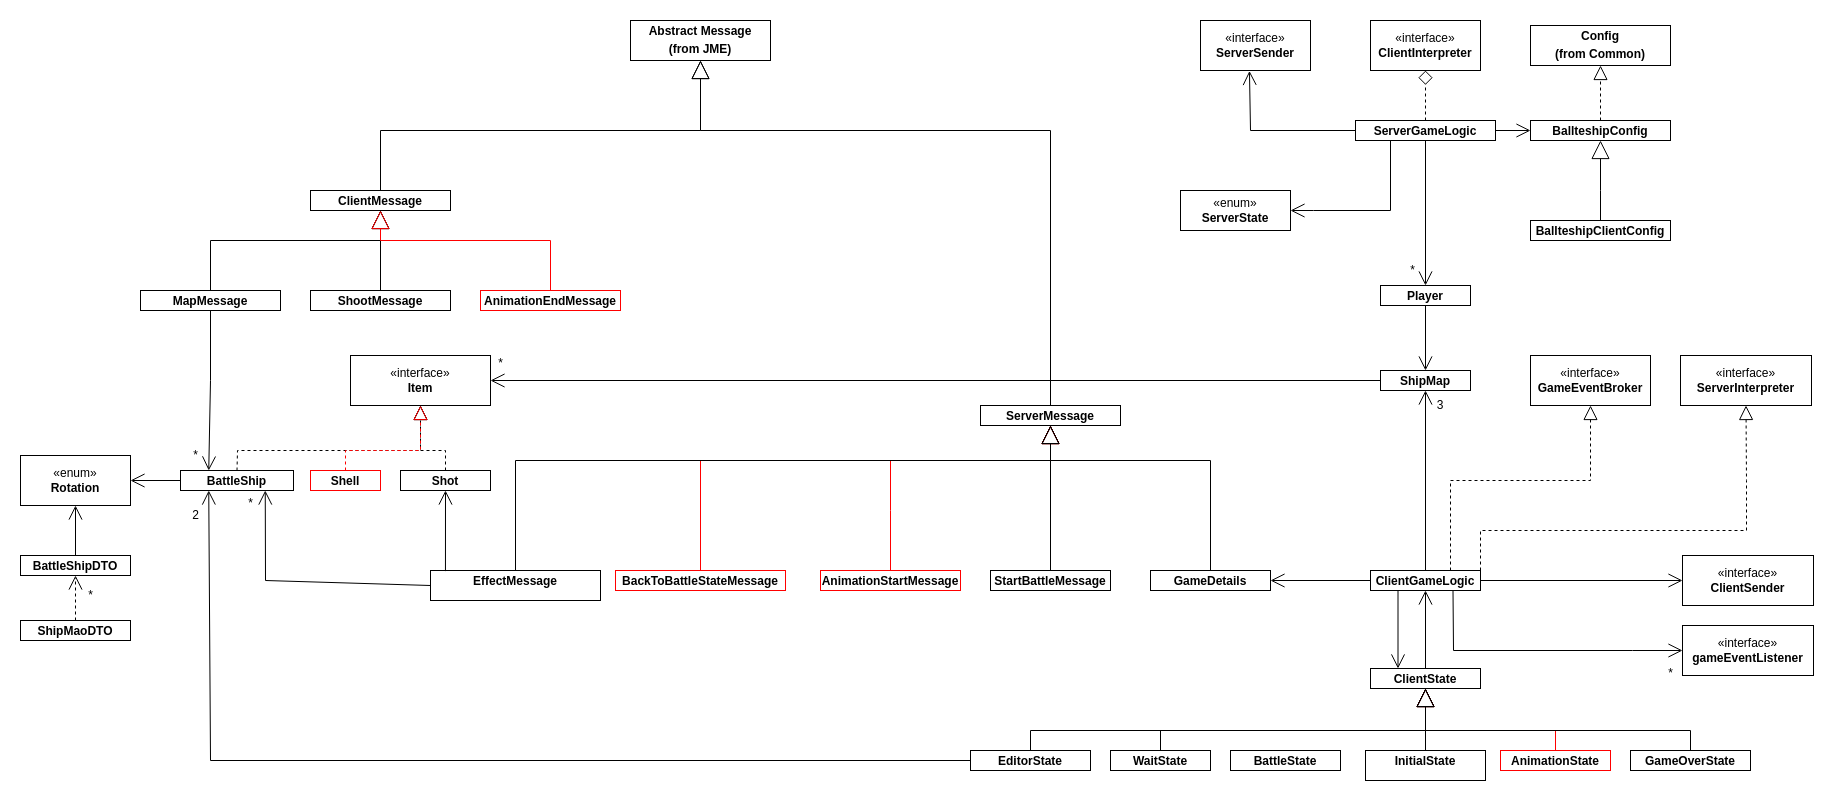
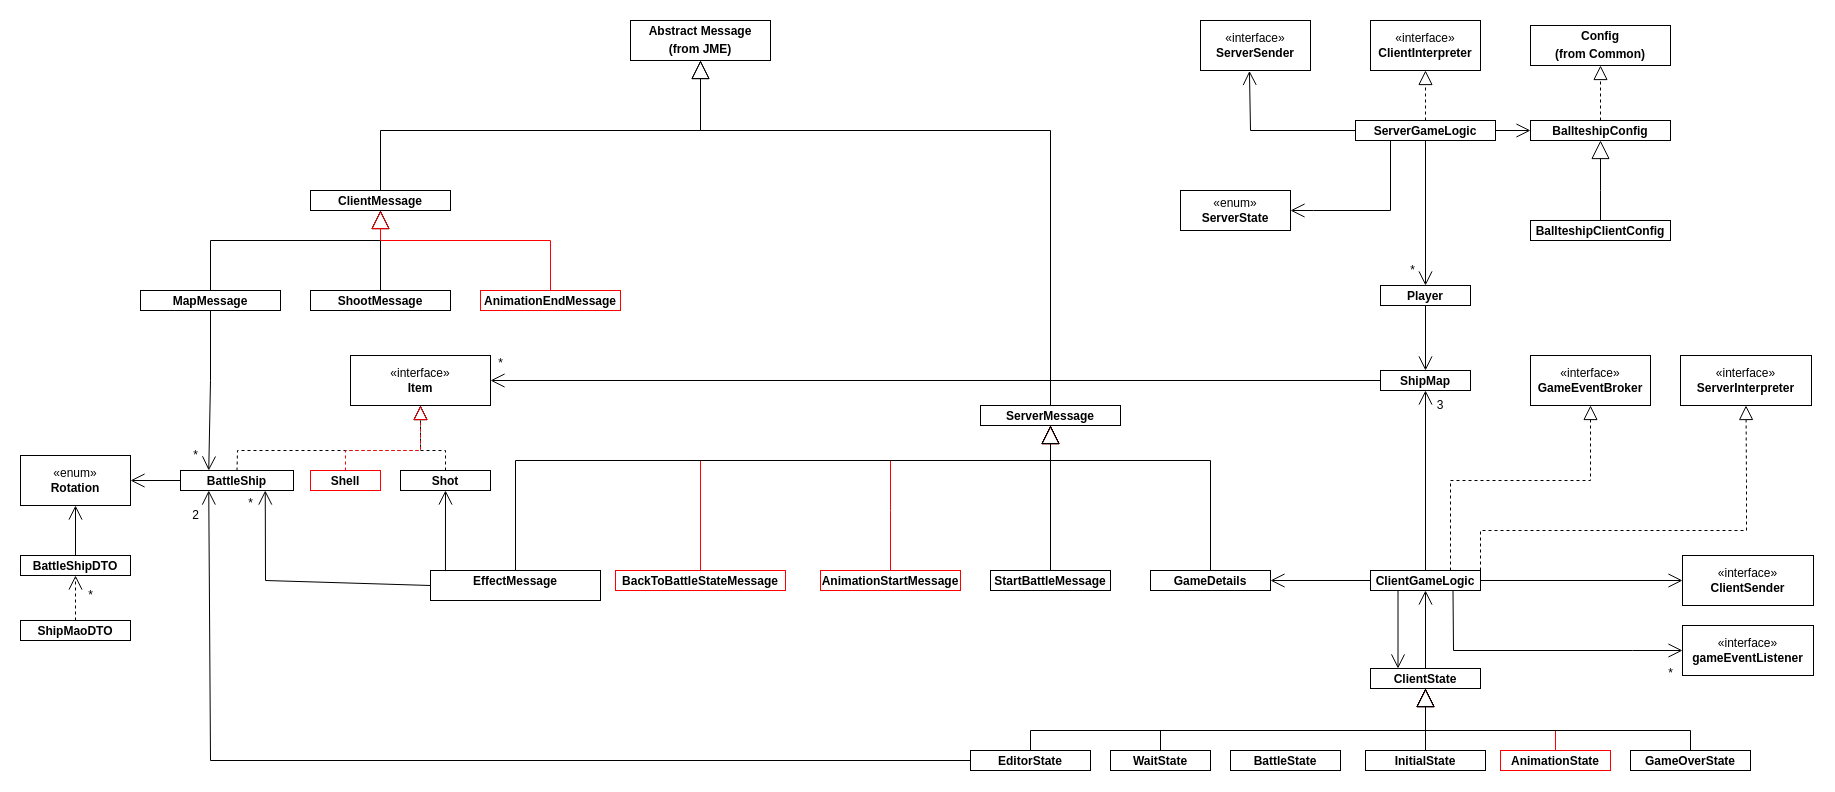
edge "ServerGameLogic" -> "«interface» ClientInterpreter": arrowhead diamond -> block
node "InitialState": size 120x30 -> 120x20
